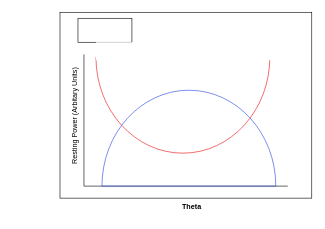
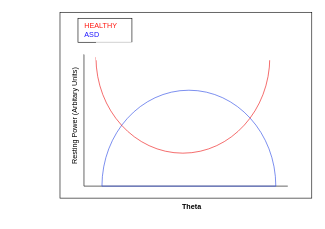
node "HEALTHY ASD": added
